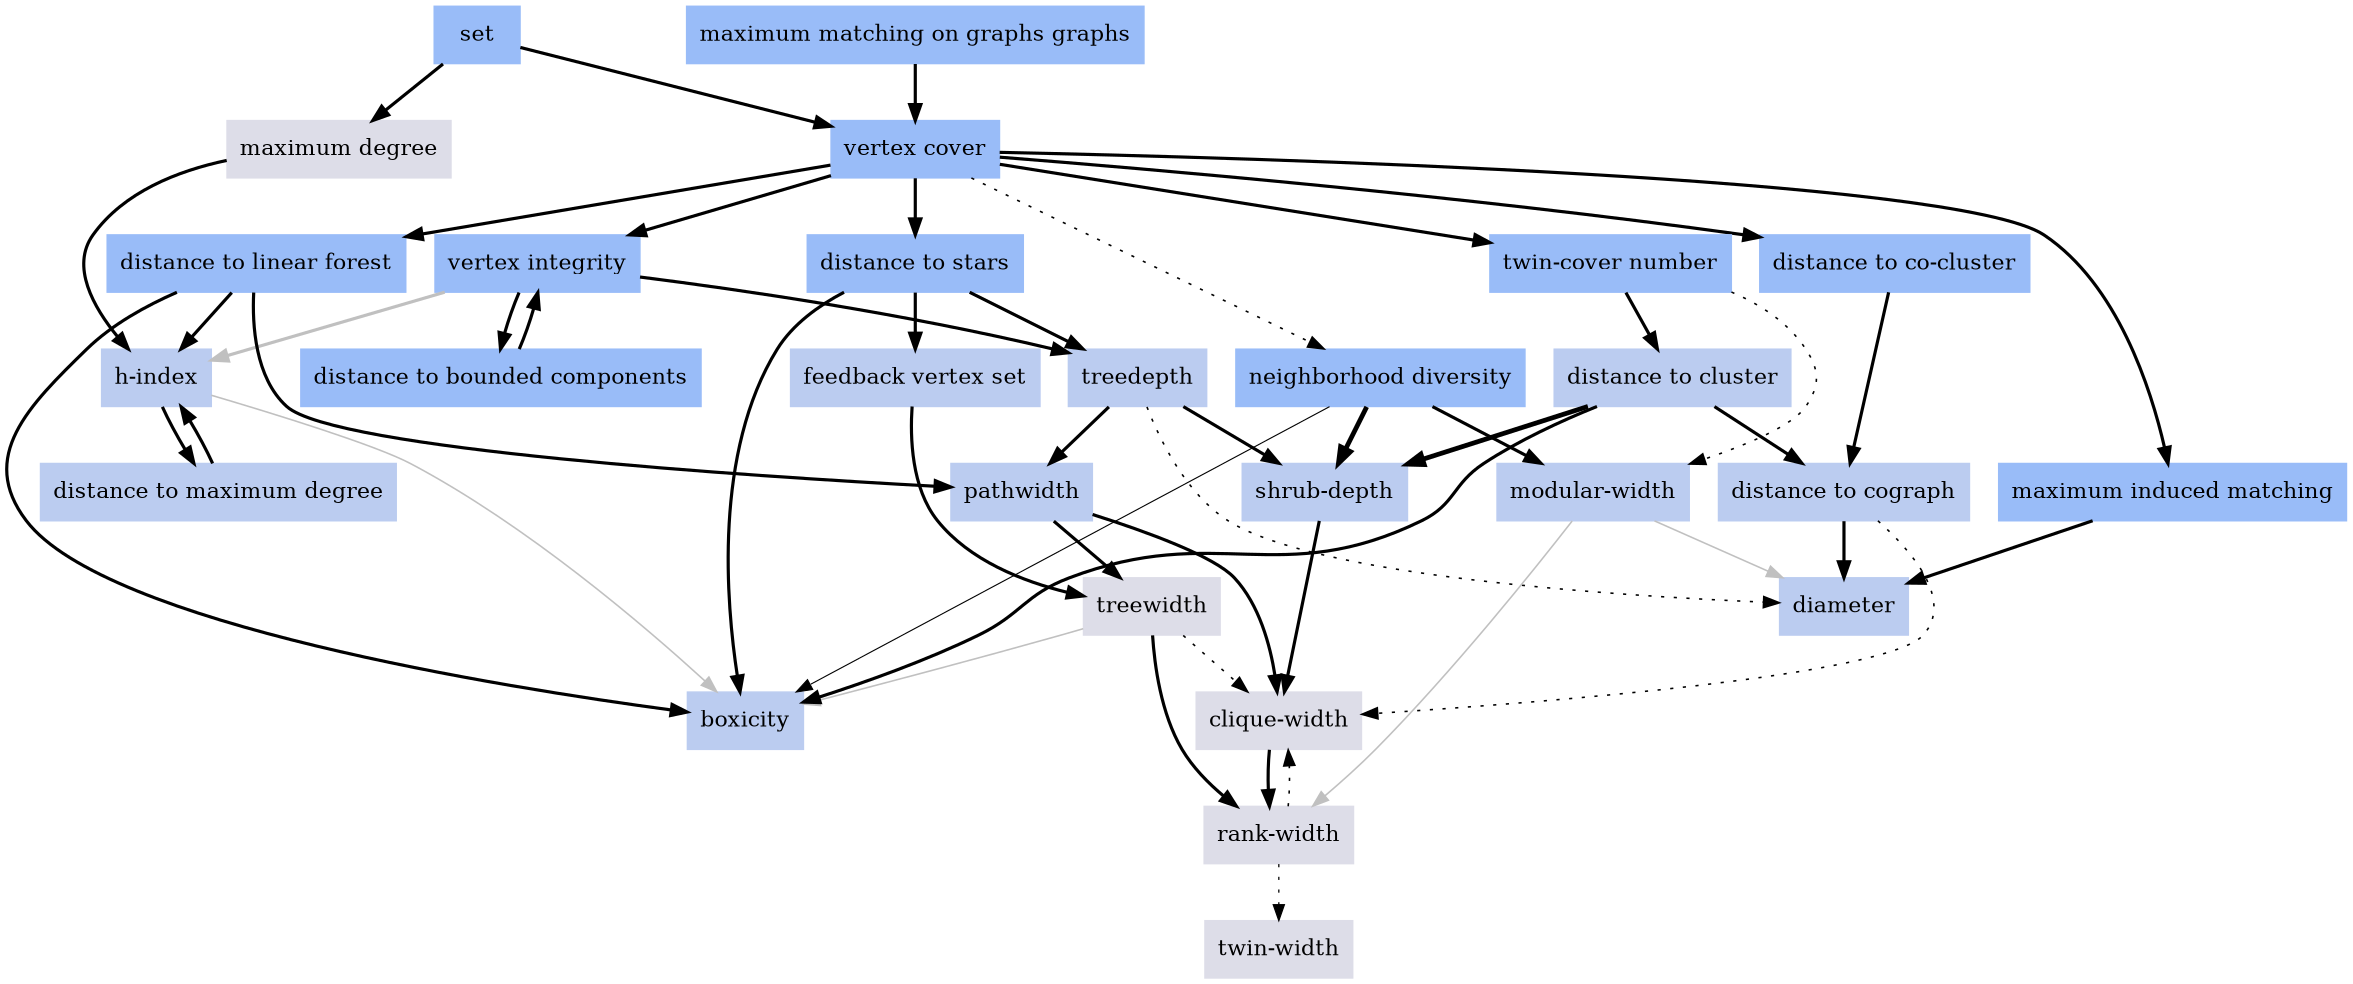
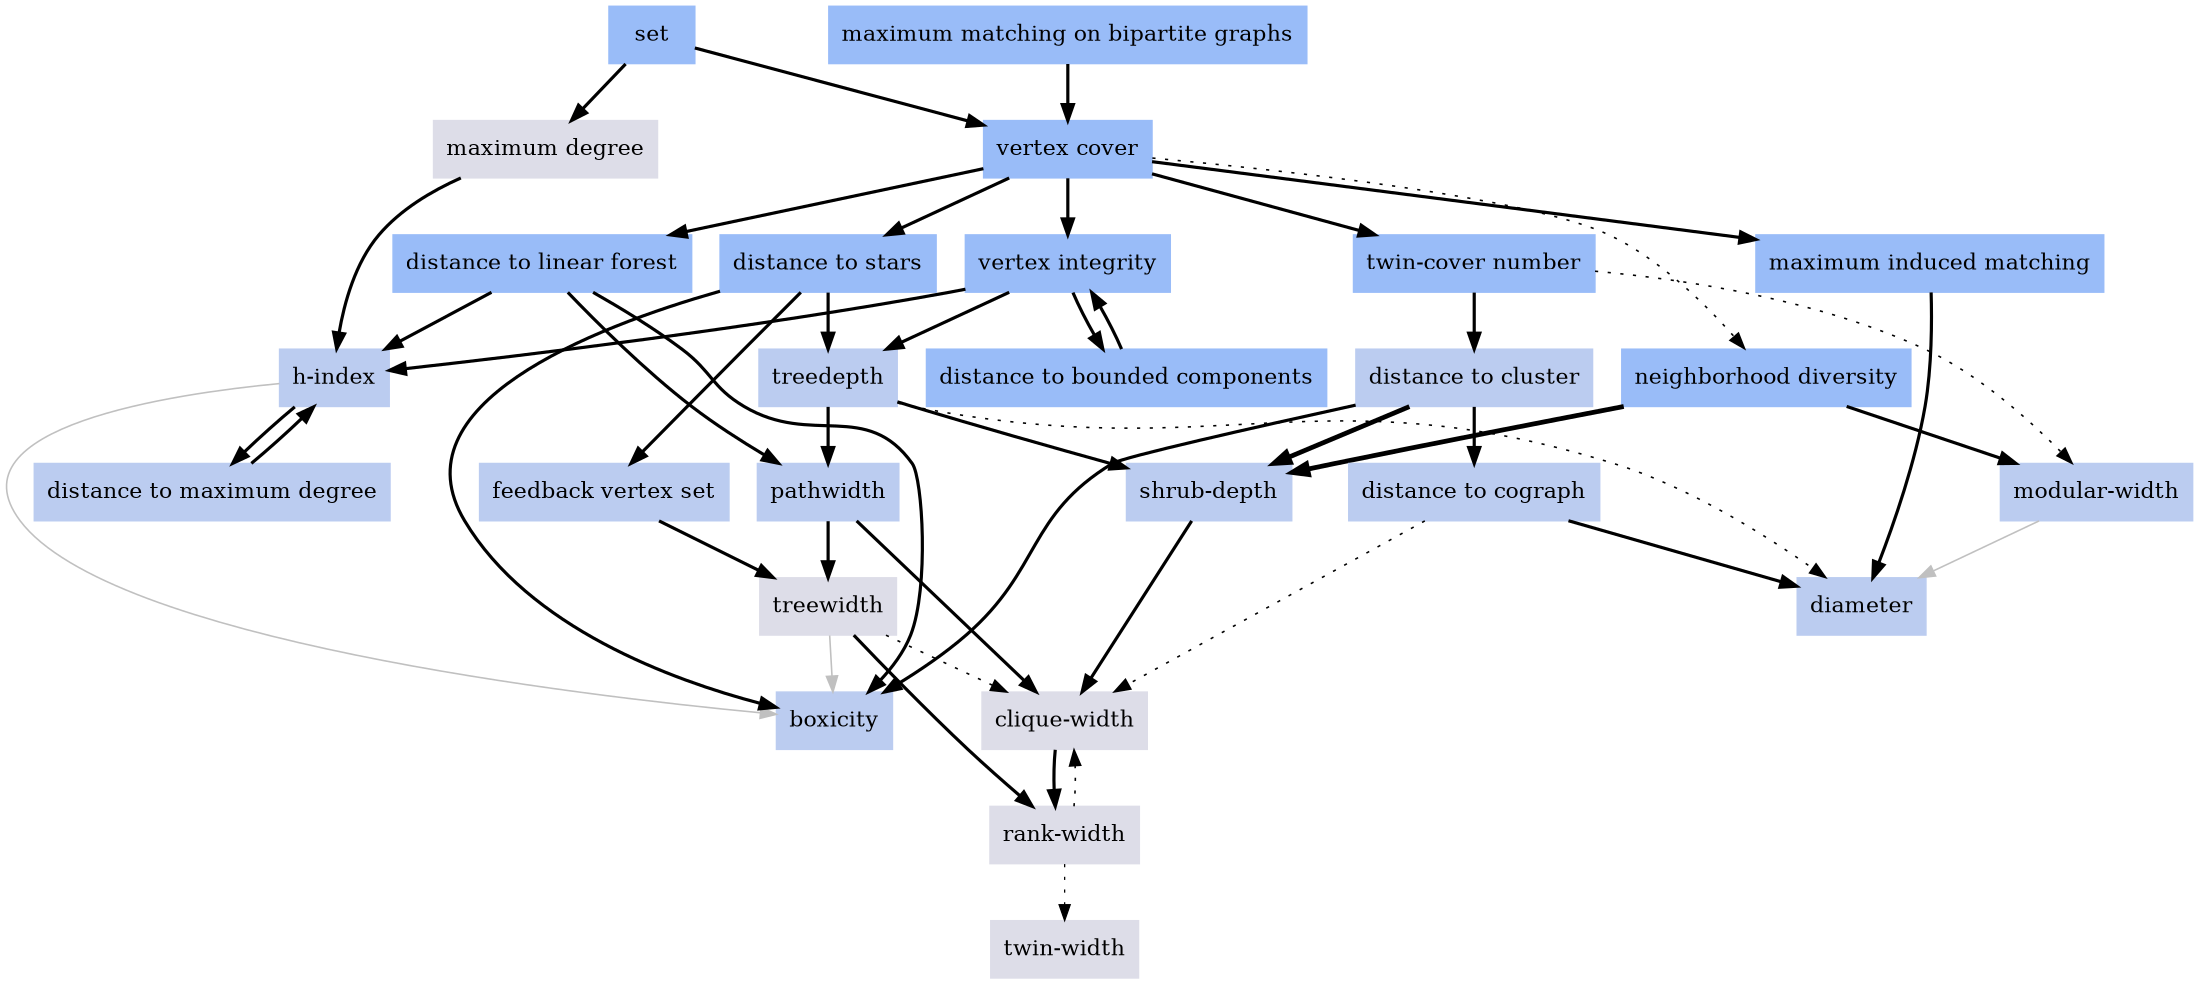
node "maximum matching on graphs graphs": label "maximum matching on graphs graphs" -> "maximum matching on bipartite graphs"
node "distance to co-cluster": removed
edge "vertex integrity" -> "h-index": color gray -> black
edge "neighborhood diversity" -> "boxicity": removed
edge "modular-width" -> "rank-width": removed
